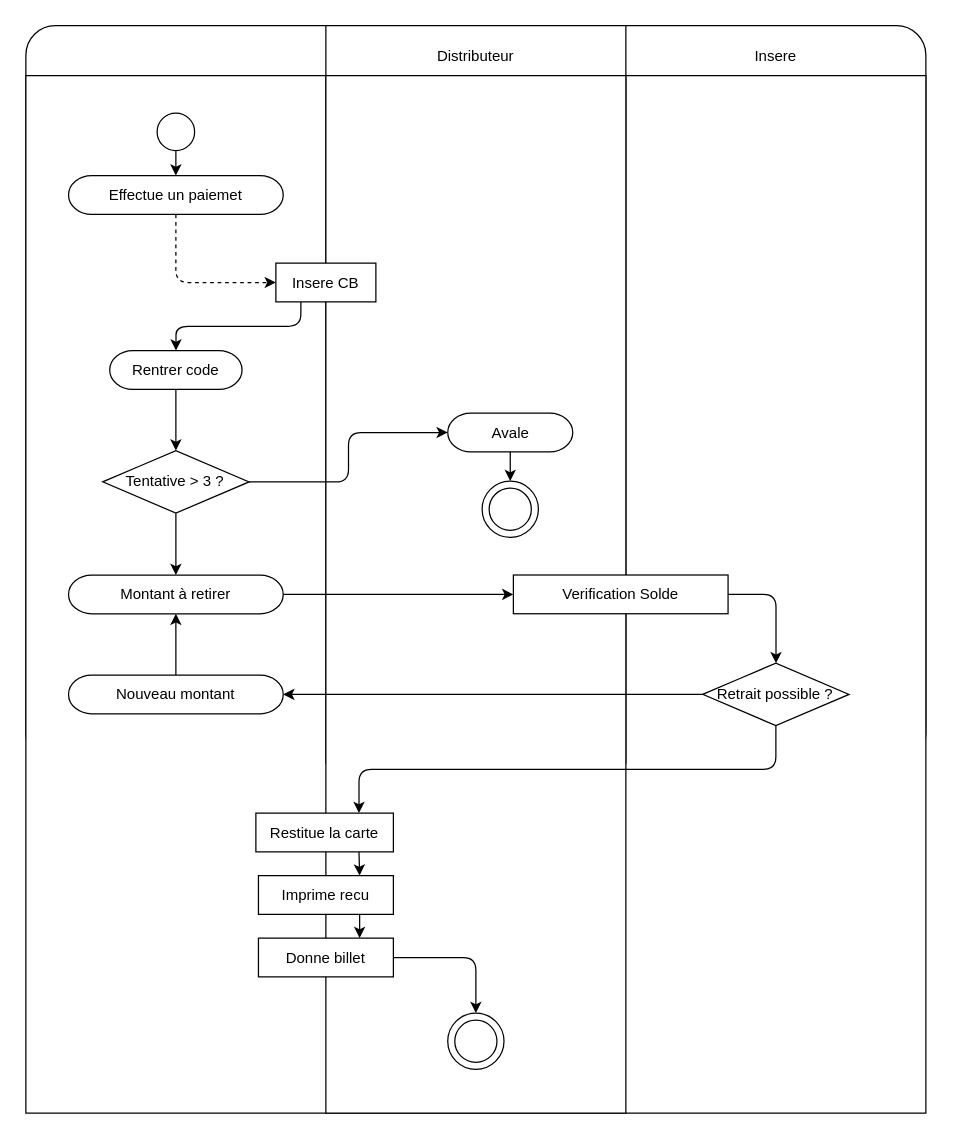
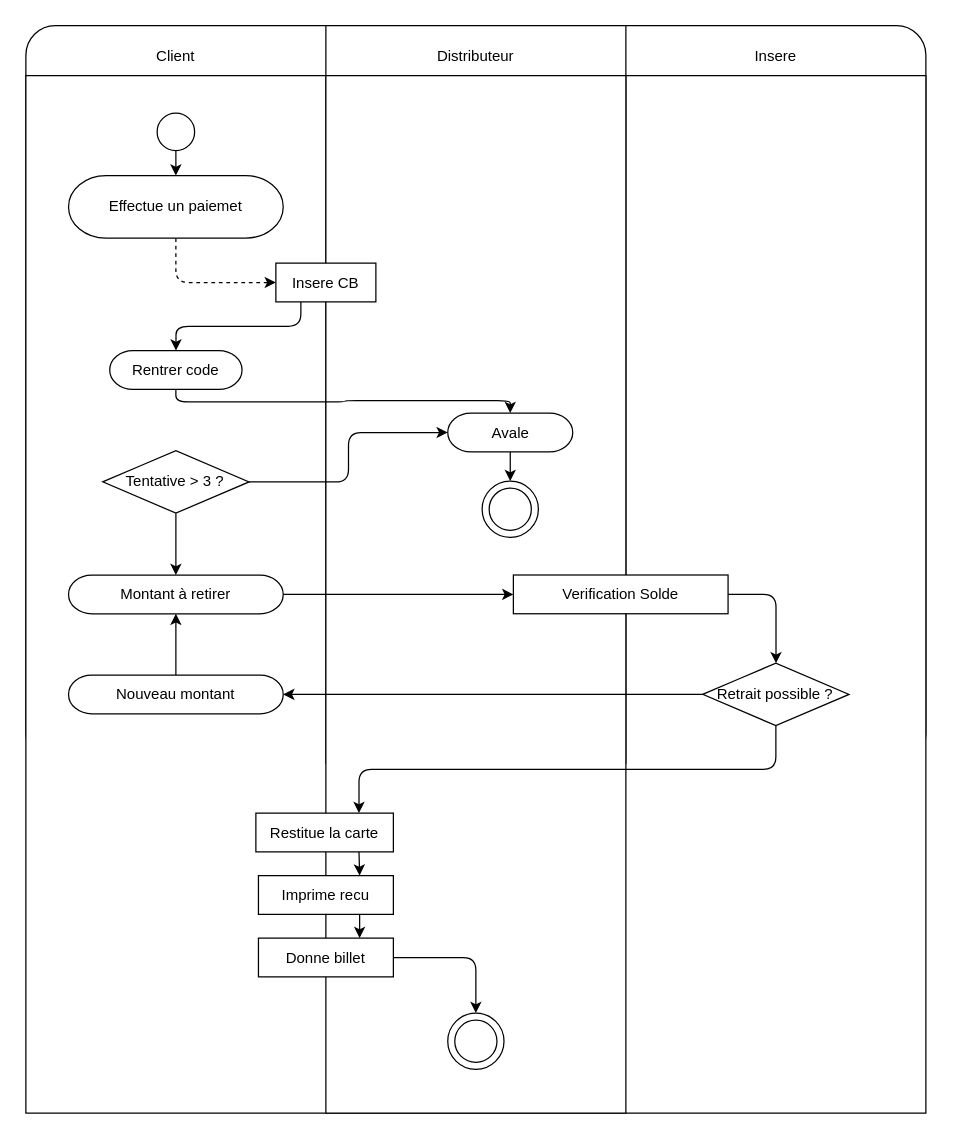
node "Client": added
node "Effectue un paiemet": size 215x39 -> 215x63
edge "Rentrer code" -> "Tentative > 3 ?": now "Rentrer code" -> "Avale"
